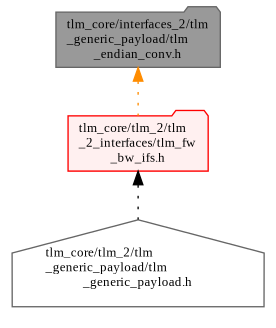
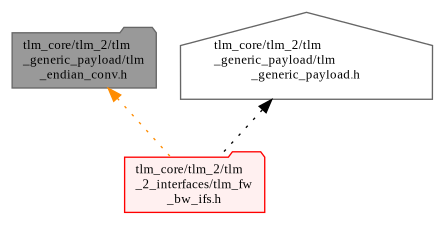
node "tlm_core/interfaces_2/tlm _generic_payload/tlm _endian_conv.h": label "tlm_core/interfaces_2/tlm _generic_payload/tlm _endian_conv.h" -> "tlm_core/tlm_2/tlm _generic_payload/tlm _endian_conv.h"
edge "tlm_core/tlm_2/tlm _generic_payload/tlm _generic_payload.h" -> "tlm_core/tlm_2/tlm _2_interfaces/tlm_fw _bw_ifs.h": reversed
